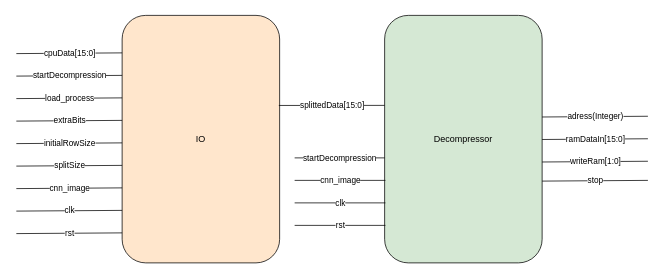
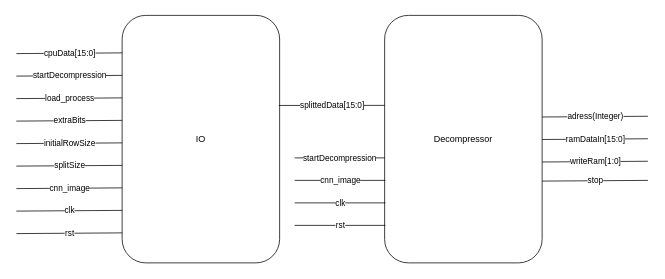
node "IO": fillcolor #ffe6cc -> #ffffff
node "Decompressor": fillcolor #d5e8d4 -> #ffffff
